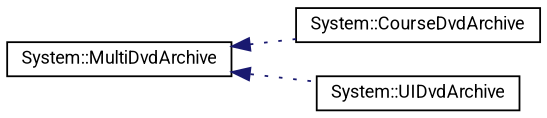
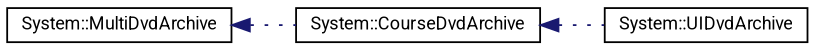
edge "System::UIDvdArchive" -> "System::MultiDvdArchive": now "System::UIDvdArchive" -> "System::CourseDvdArchive"
